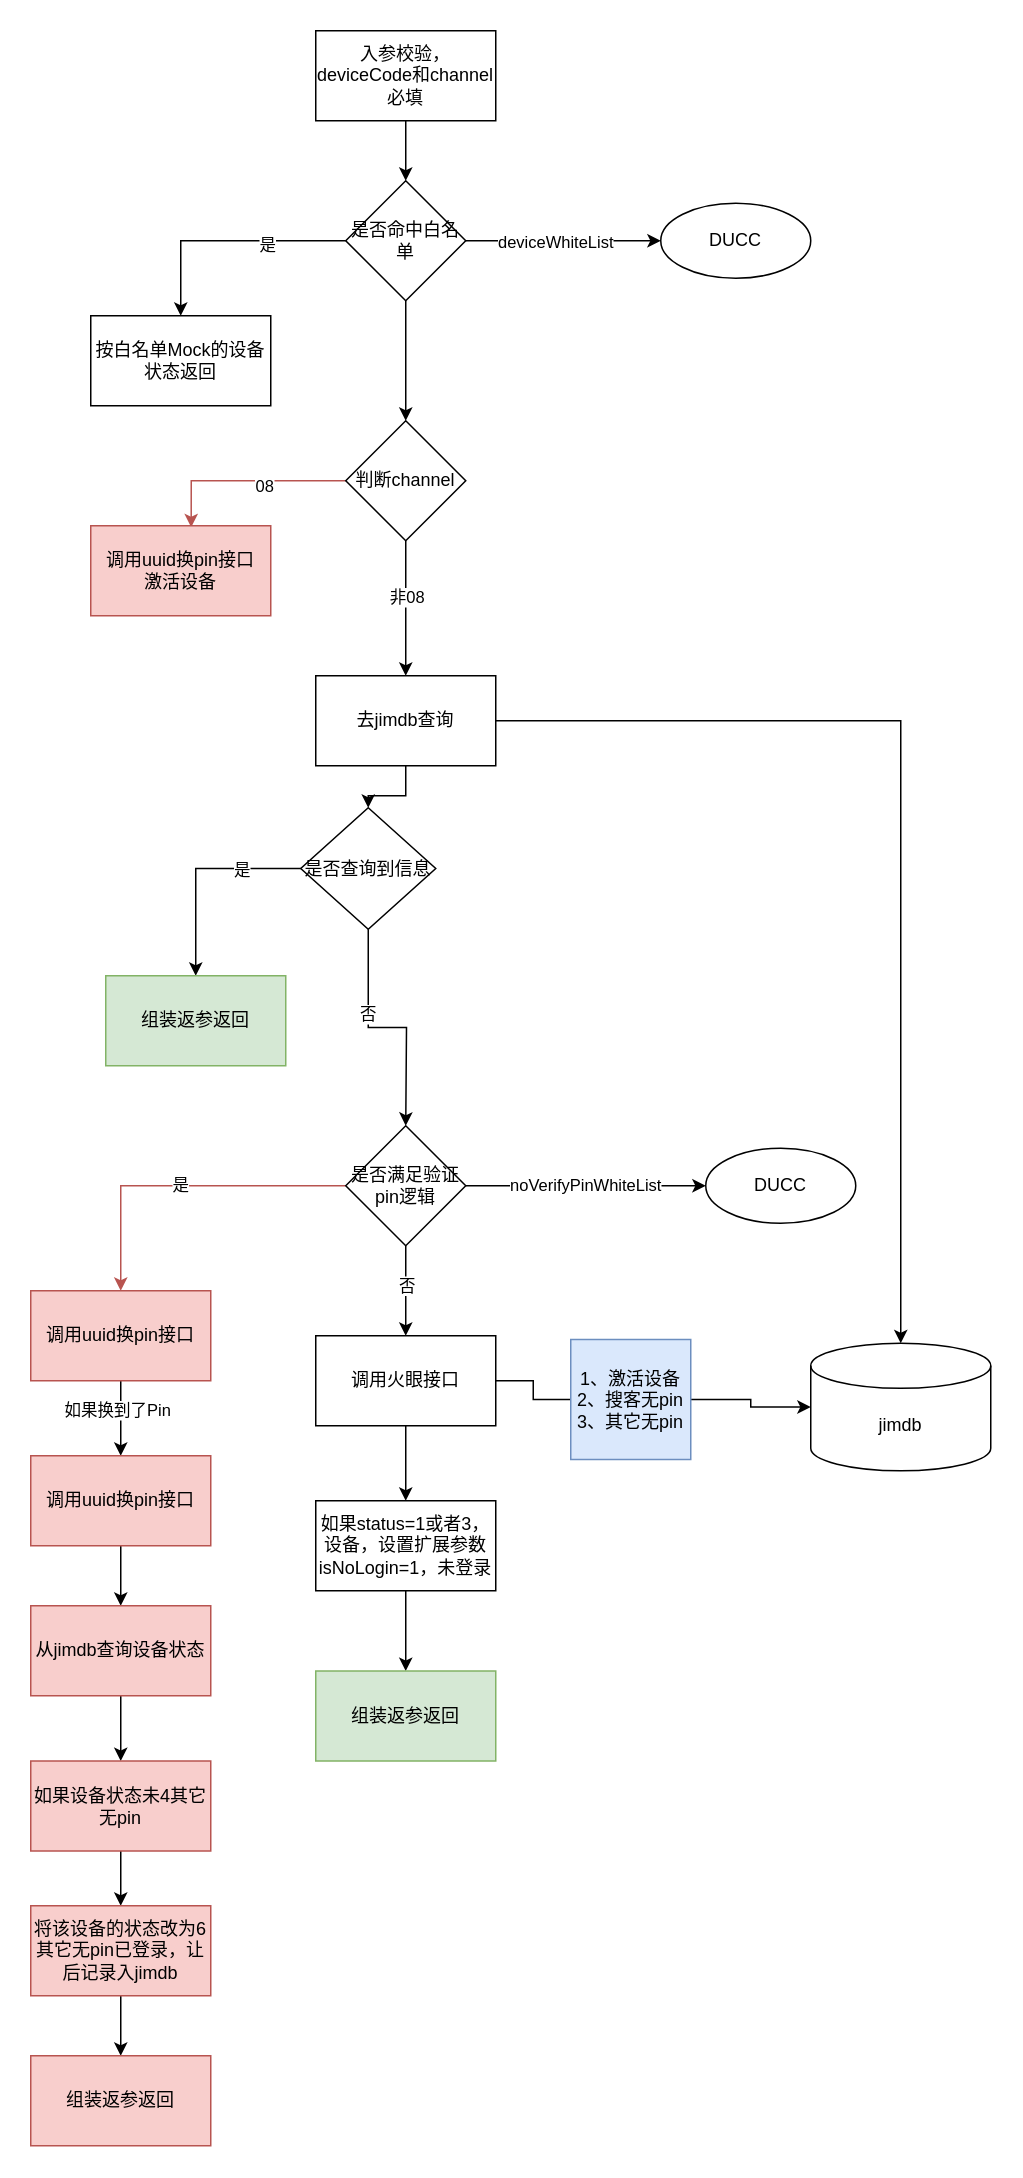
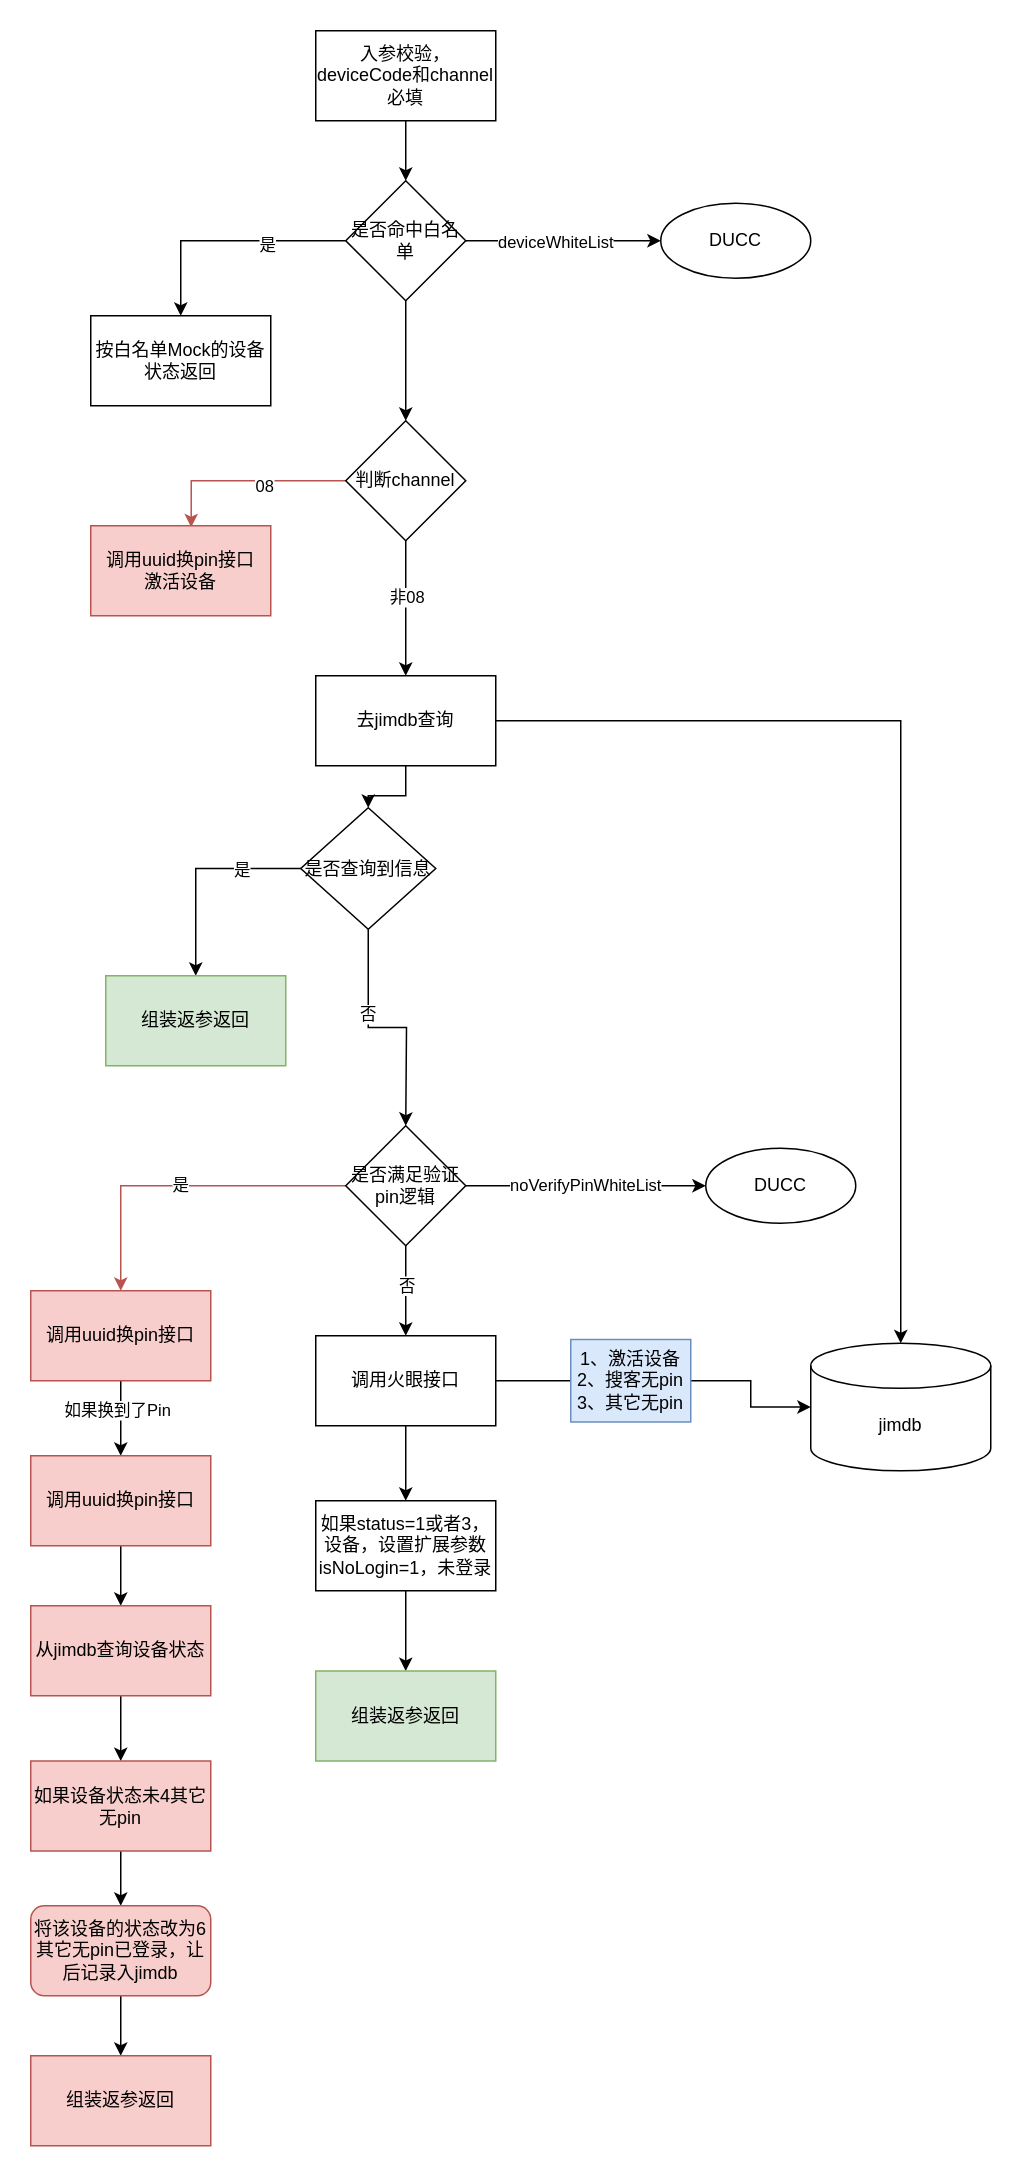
node "1、激活设备 2、搜客无pin 3、其它无pin": size 120x120 -> 120x83
node "将该设备的状态改为6其它无pin已登录，让后记录入jimdb": shape rectangle -> rounded rectangle
